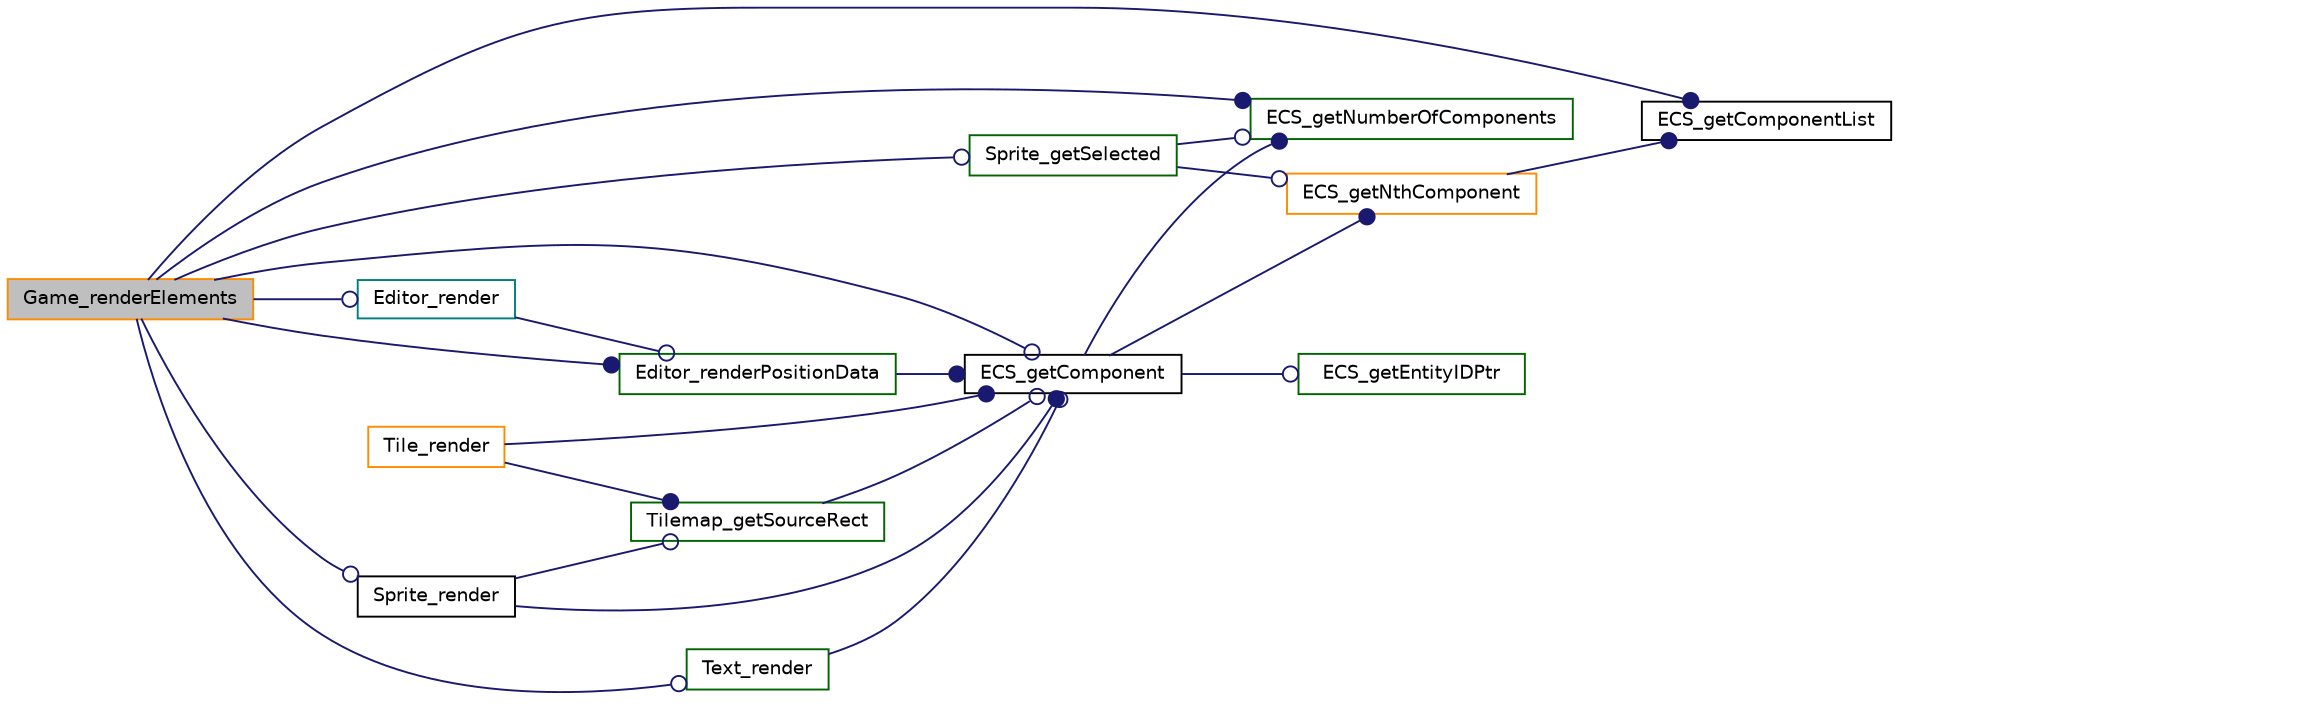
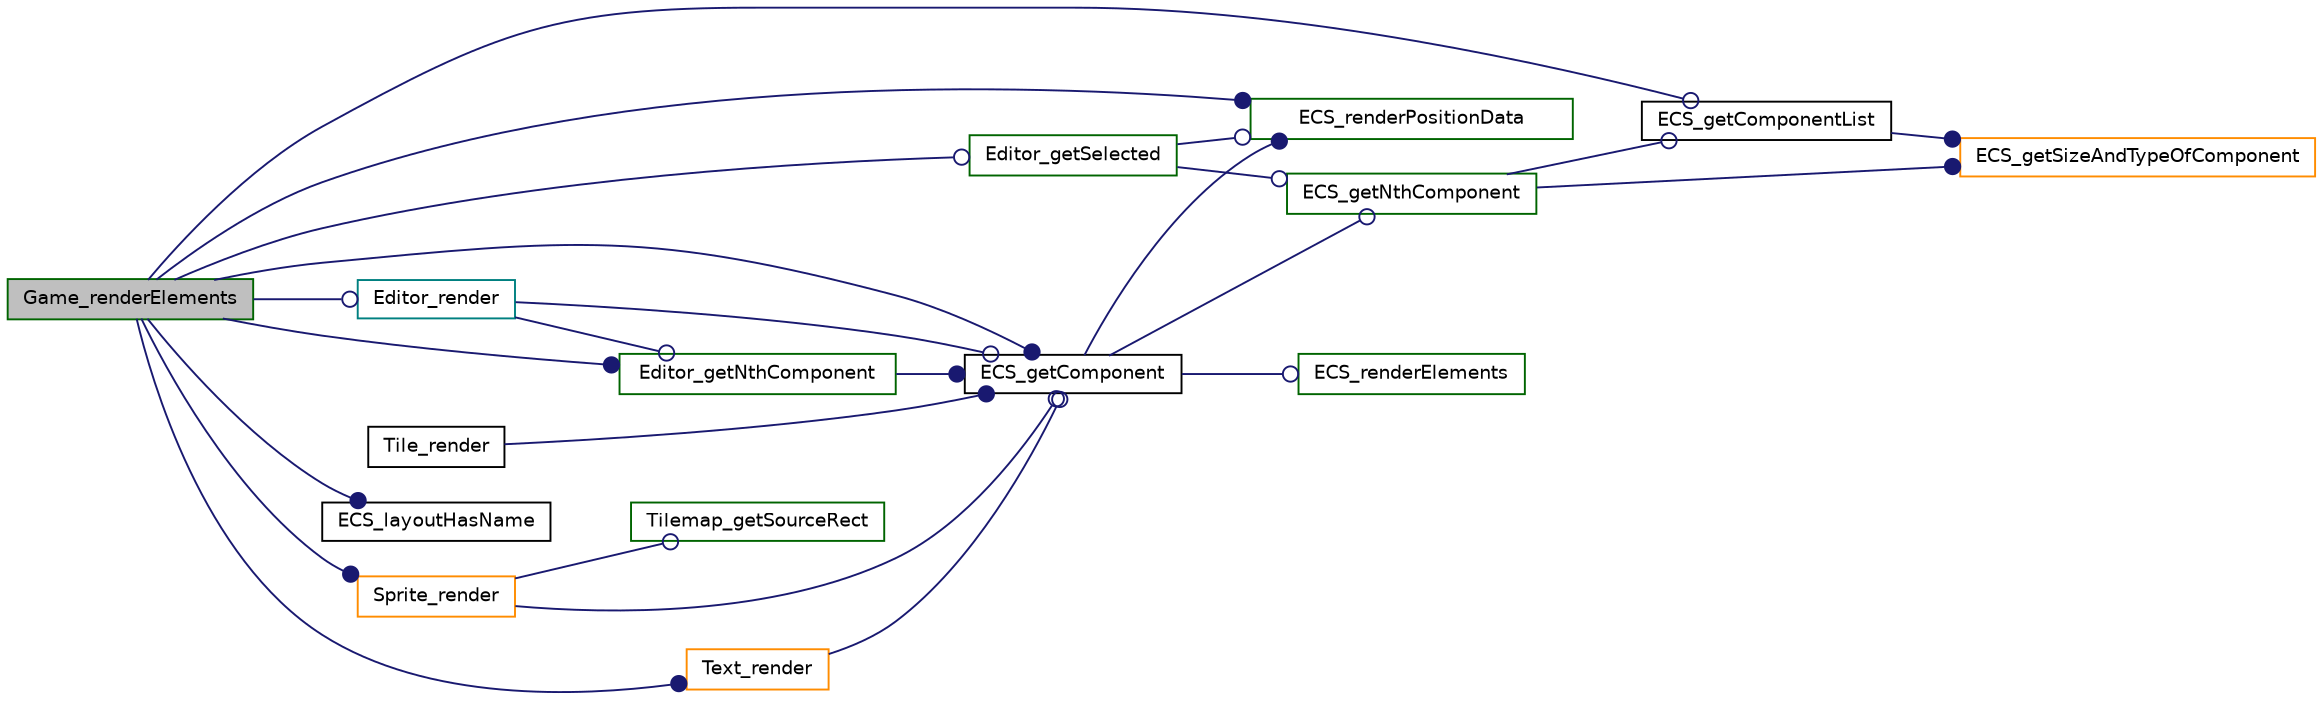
edge "Game_renderElements" -> "ECS_getComponentList": arrowhead dot -> odot
node "ECS_getNumberOfComponents": label "ECS_getNumberOfComponents" -> "ECS_renderPositionData"
node "Sprite_getSelected": label "Sprite_getSelected" -> "Editor_getSelected"
node "ECS_getSizeAndTypeOfComponent": added
edge "ECS_getNthComponent" -> "ECS_getComponentList": arrowhead dot -> odot
node "ECS_getNthComponent": color darkorange -> darkgreen
edge "Game_renderElements" -> "ECS_getComponent": arrowhead odot -> dot
edge "ECS_getComponent" -> "ECS_getNthComponent": arrowhead dot -> odot
node "Game_renderElements": color darkorange -> darkgreen
node "Editor_renderPositionData": label "Editor_renderPositionData" -> "Editor_getNthComponent"
node "ECS_getEntityIDPtr": label "ECS_getEntityIDPtr" -> "ECS_renderElements"
node "Tile_render": color darkorange -> black
edge "Game_renderElements" -> "Sprite_render": arrowhead odot -> dot
edge "Tilemap_getSourceRect" -> "ECS_getComponent": now "Editor_render" -> "ECS_getComponent"
edge "Tile_render" -> "Tilemap_getSourceRect": removed
node "ECS_layoutHasName": added
edge "Sprite_render" -> "ECS_getComponent": arrowhead dot -> odot
node "Sprite_render": color black -> darkorange
edge "Game_renderElements" -> "Text_render": arrowhead odot -> dot
node "Text_render": color darkgreen -> darkorange
